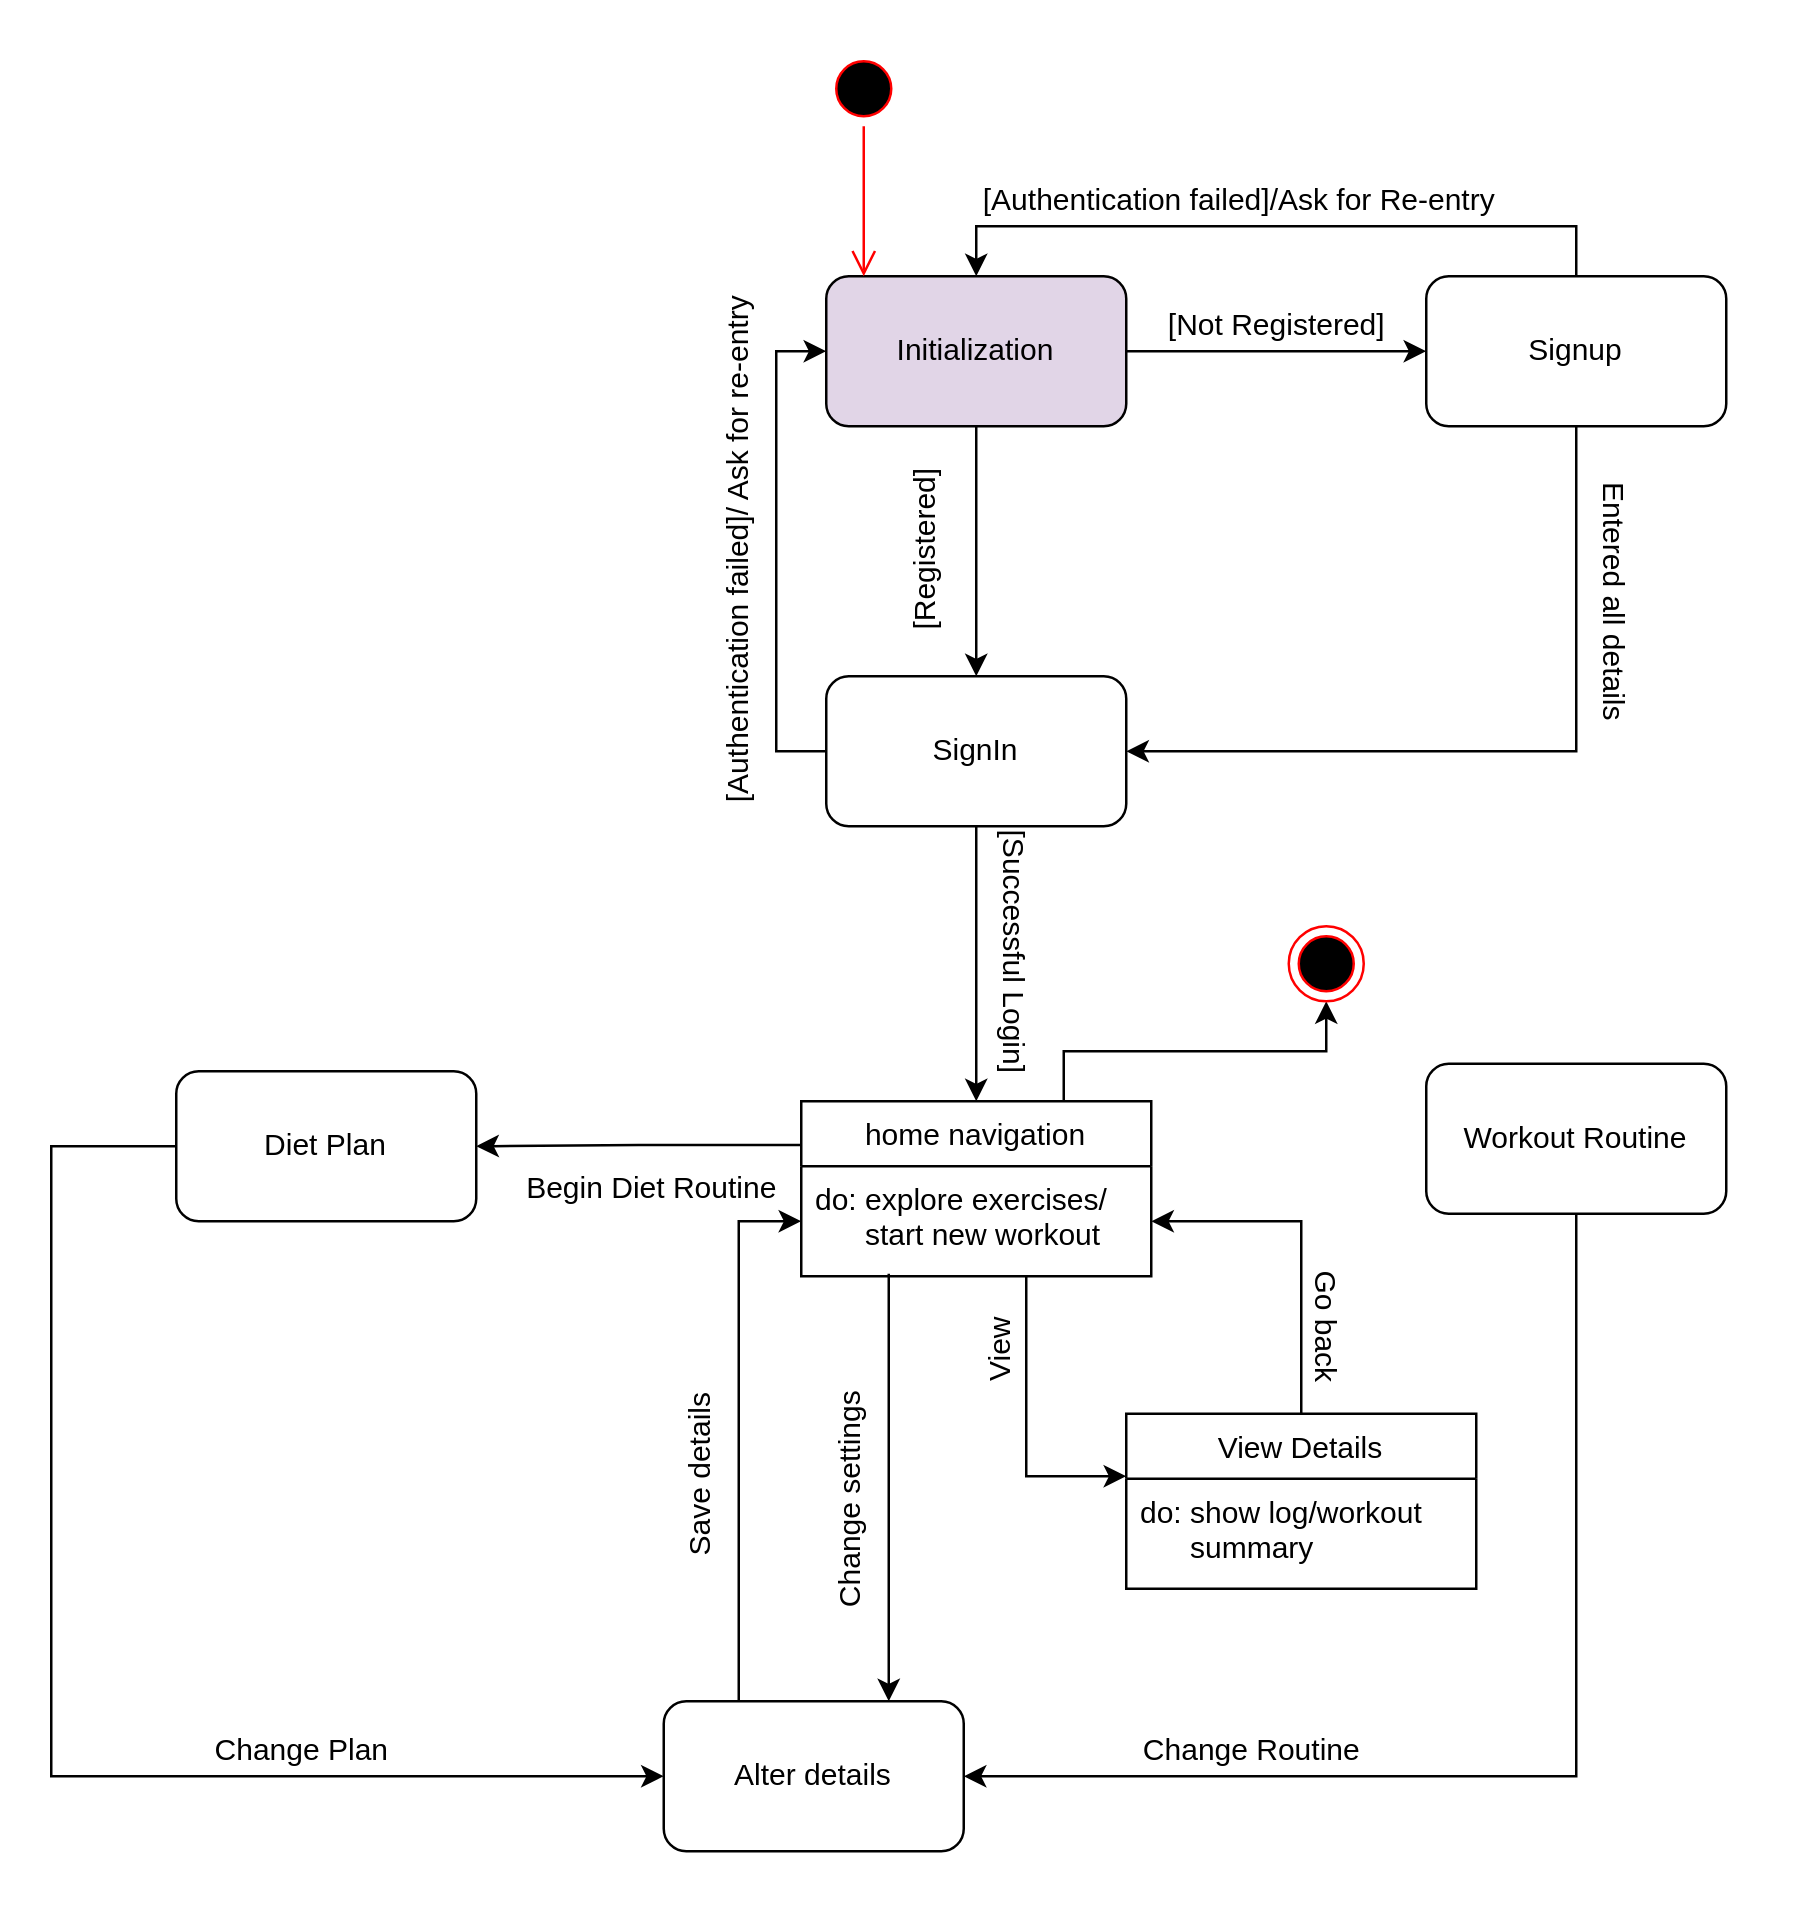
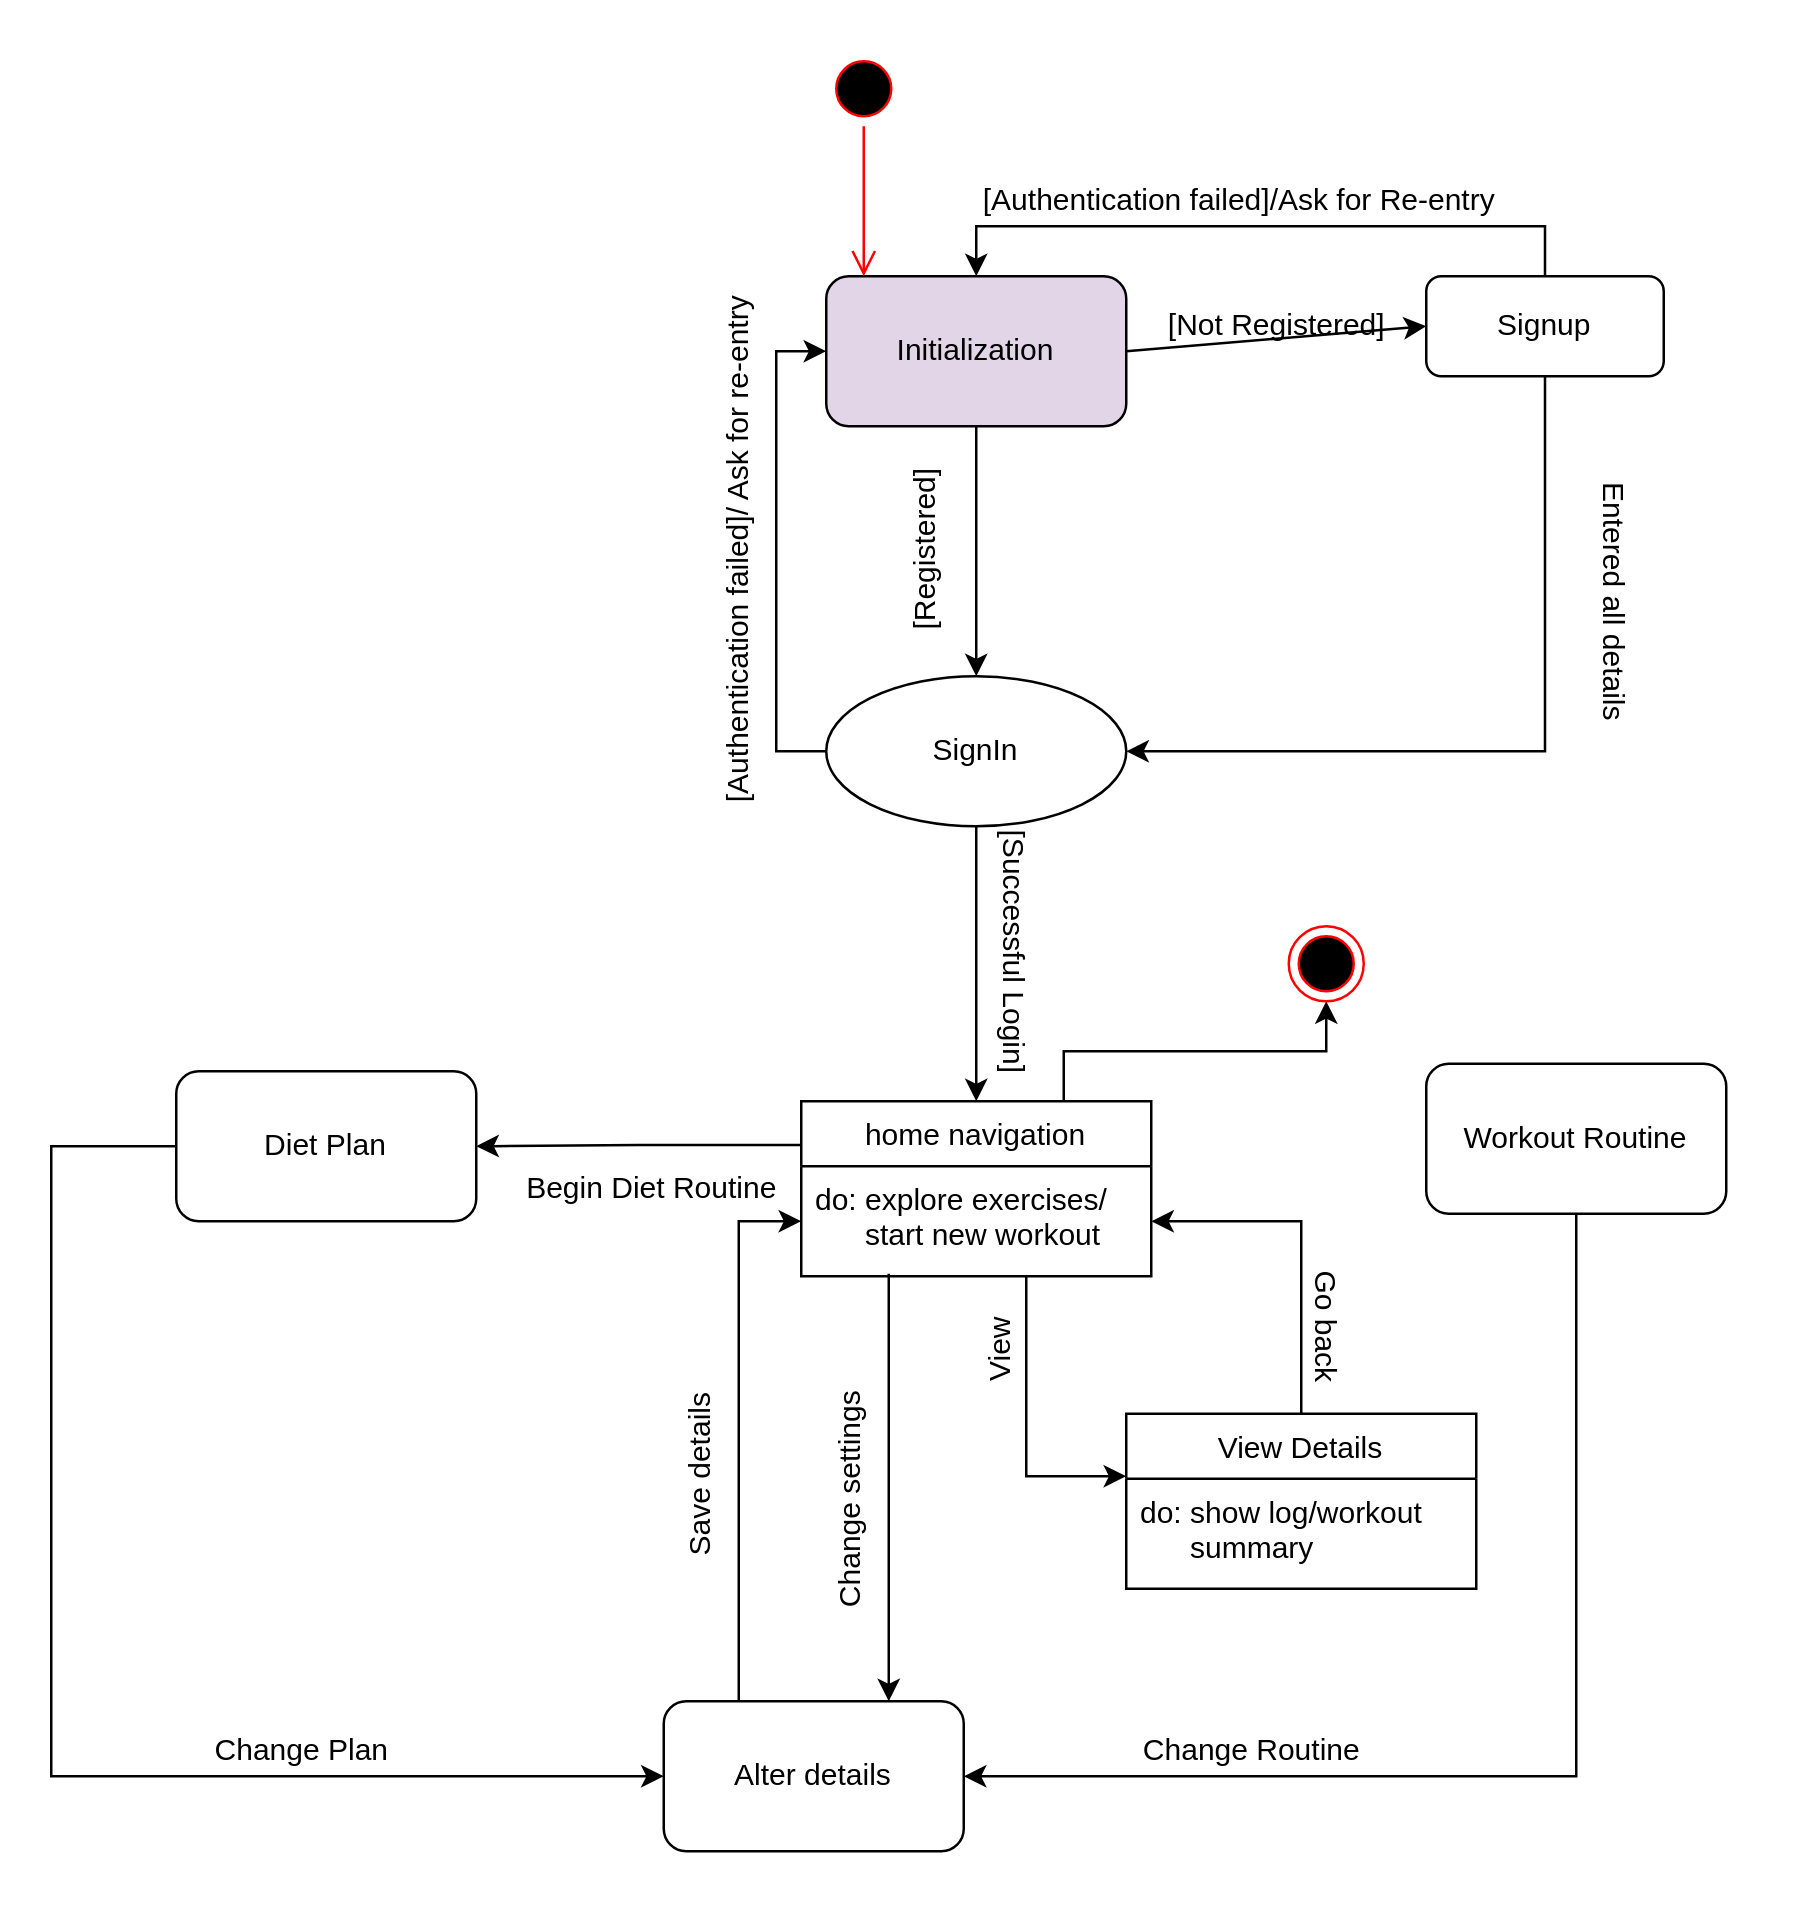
node "Signup": size 300x150 -> 238x100
node "SignIn": shape rounded rectangle -> ellipse
